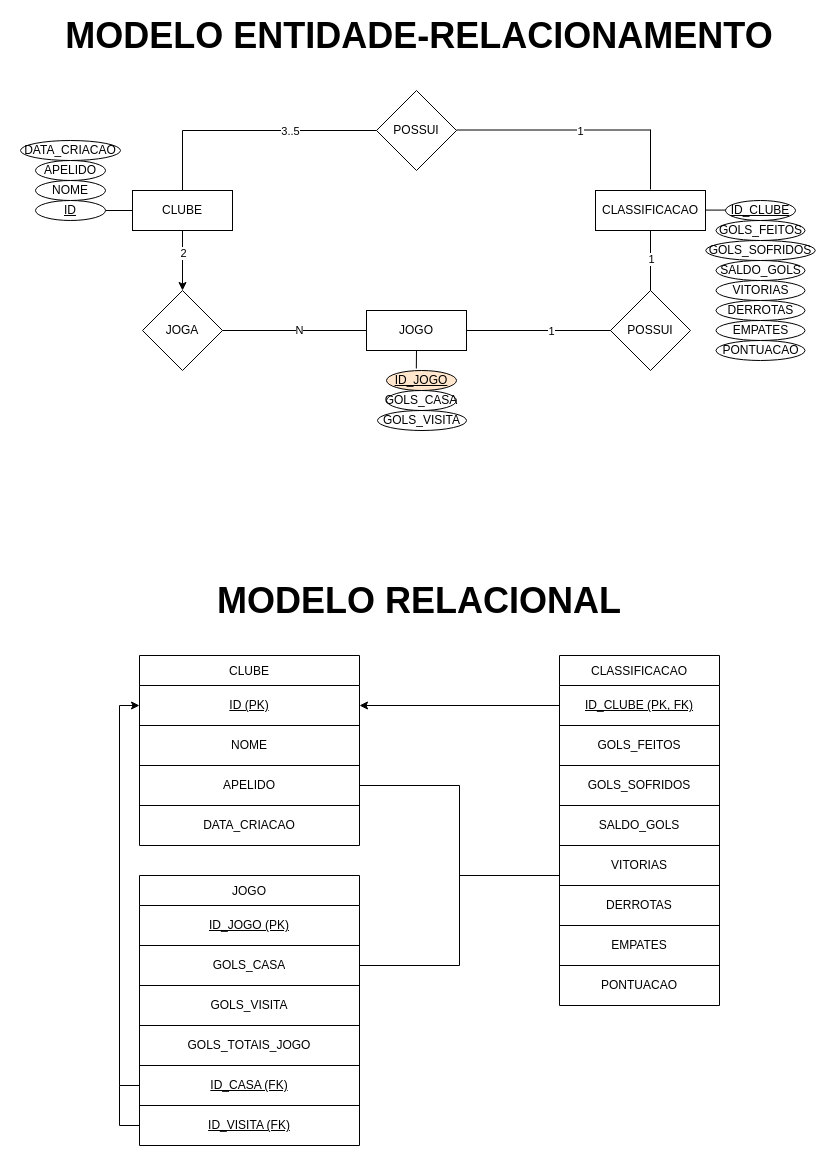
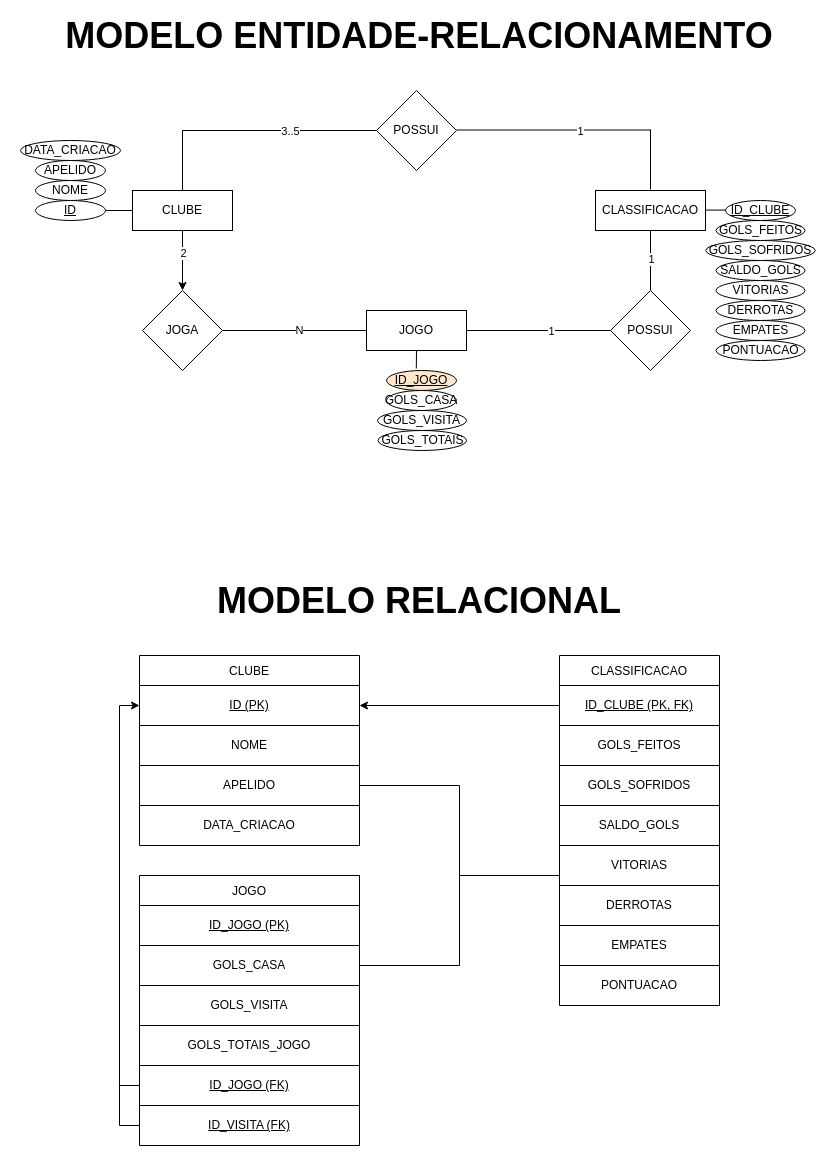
node "GOLS_TOTAIS": added
node "ID_CASA (FK)": label "ID_CASA (FK)" -> "ID_JOGO (FK)"
